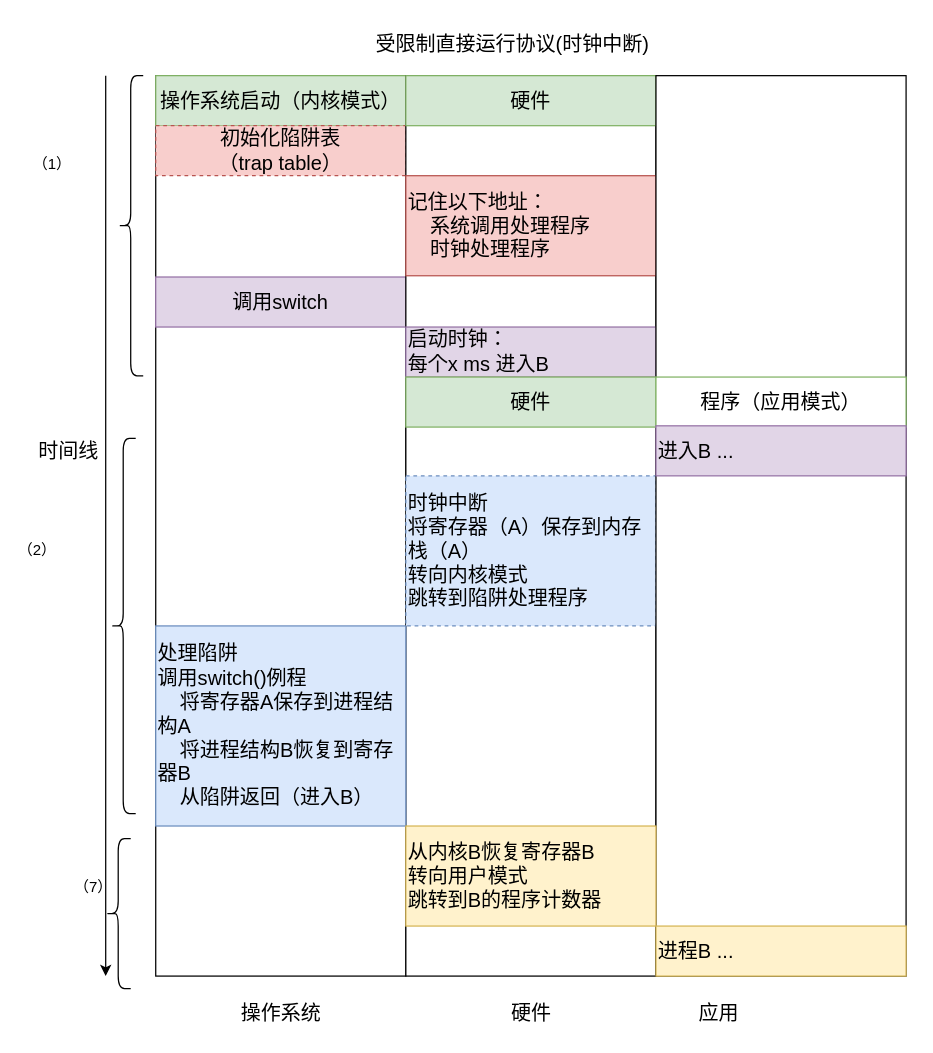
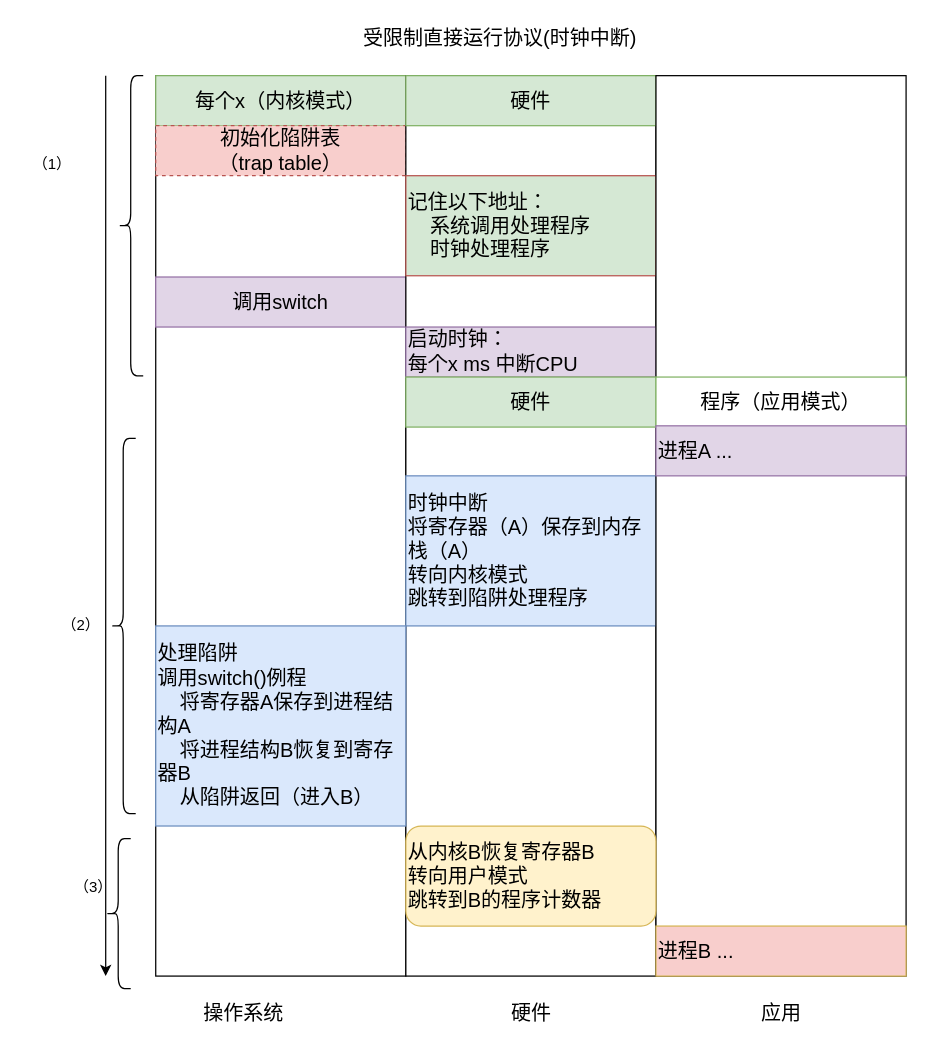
node "受限制直接运行协议(时钟中断)": moved (512, 44) -> (499, 38)
node "操作系统启动（内核模式）": label "操作系统启动（内核模式）" -> "每个x（内核模式）"
node "记住以下地址： 系统调用处理程序 时钟处理程序": fillcolor #f8cecc -> #d5e8d4
node "启动时钟： 每个x ms 进入B": label "启动时钟： 每个x ms 进入B" -> "启动时钟： 每个x ms 中断CPU"
node "时间线": removed
node "进入B ...": label "进入B ..." -> "进程A ..."
node "（2）": moved (36, 551) -> (80, 626)
node "时钟中断 将寄存器（A）保存到内存栈（A） 转向内核模式 跳转到陷阱处理程序": style dashed -> solid
node "从内核B恢复寄存器B 转向用户模式 跳转到B的程序计数器": shape rectangle -> rounded rectangle
node "（7）": label "（7）" -> "（3）"
node "进程B ...": fillcolor #fff2cc -> #f8cecc
node "操作系统": moved (281, 1013) -> (243, 1013)
node "应用": moved (718, 1013) -> (781, 1013)
